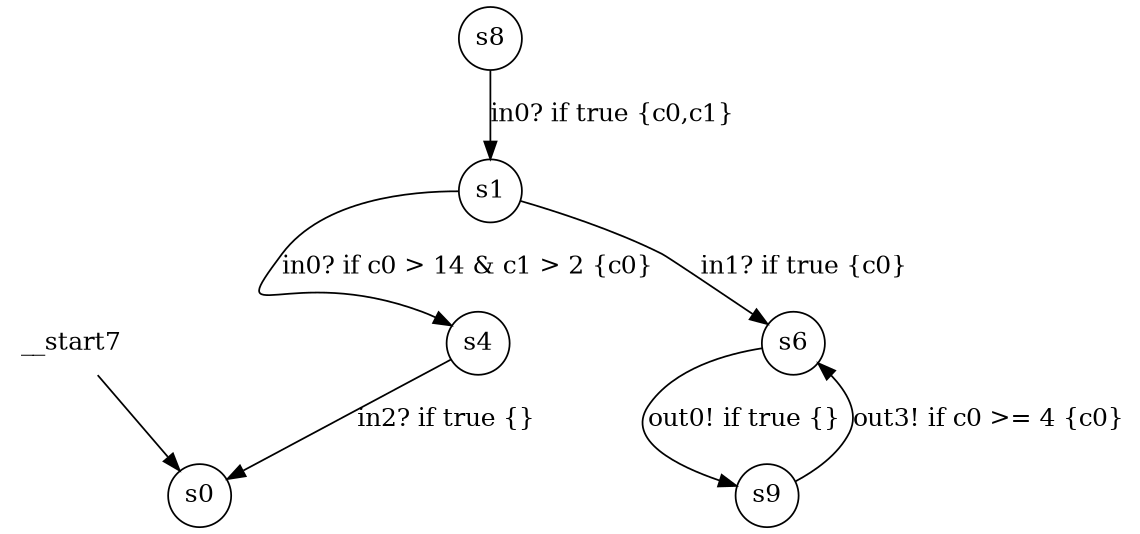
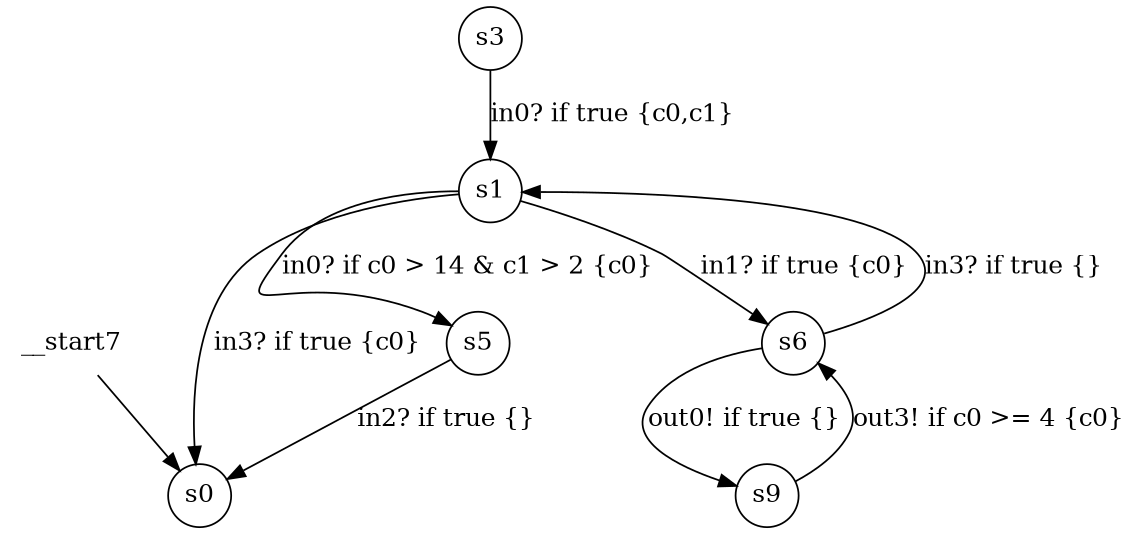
node "s8": label "s8" -> "s3"
edge "s6" -> "s1": added, label "in3? if true {}"
edge "s1" -> "s0": added, label "in3? if true {c0}"
node "s4": label "s4" -> "s5"
